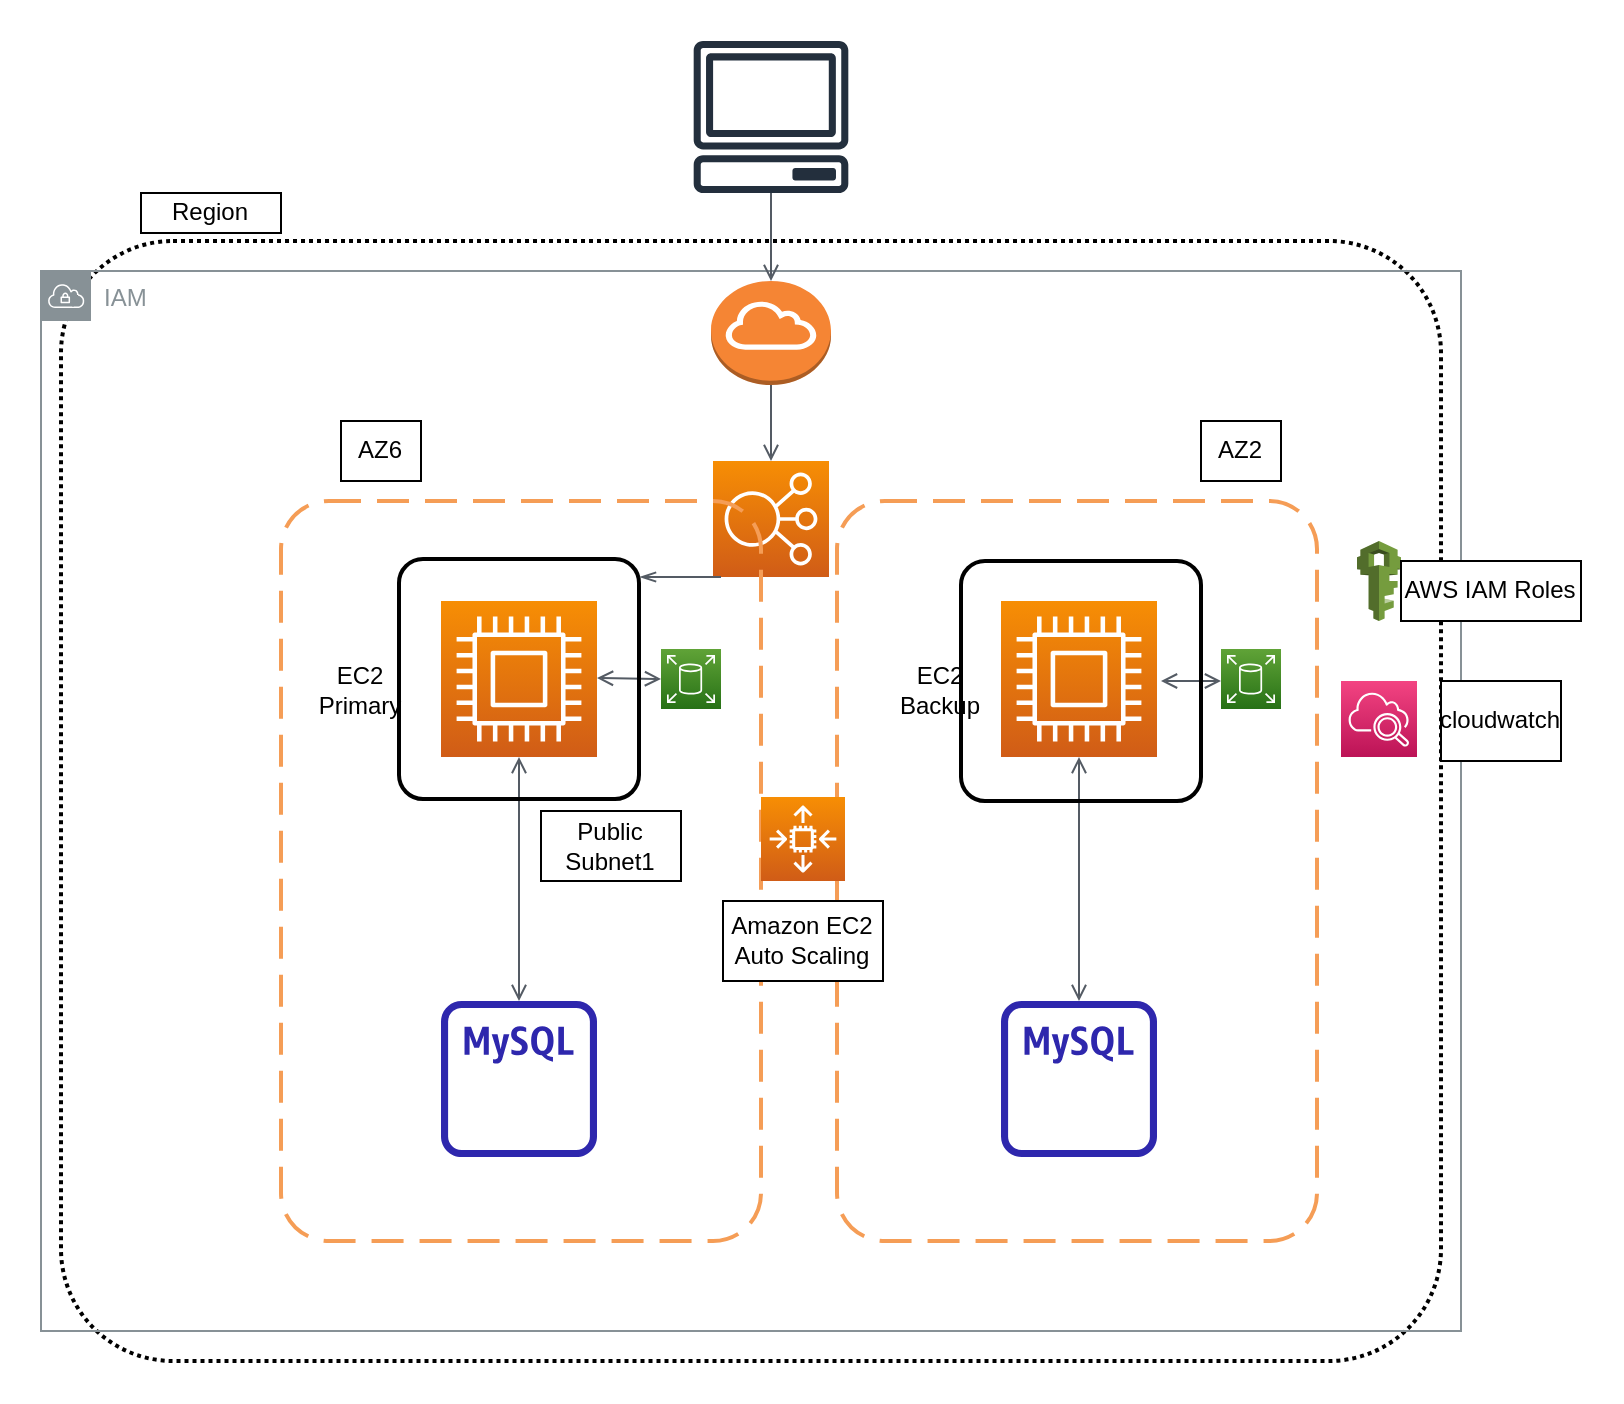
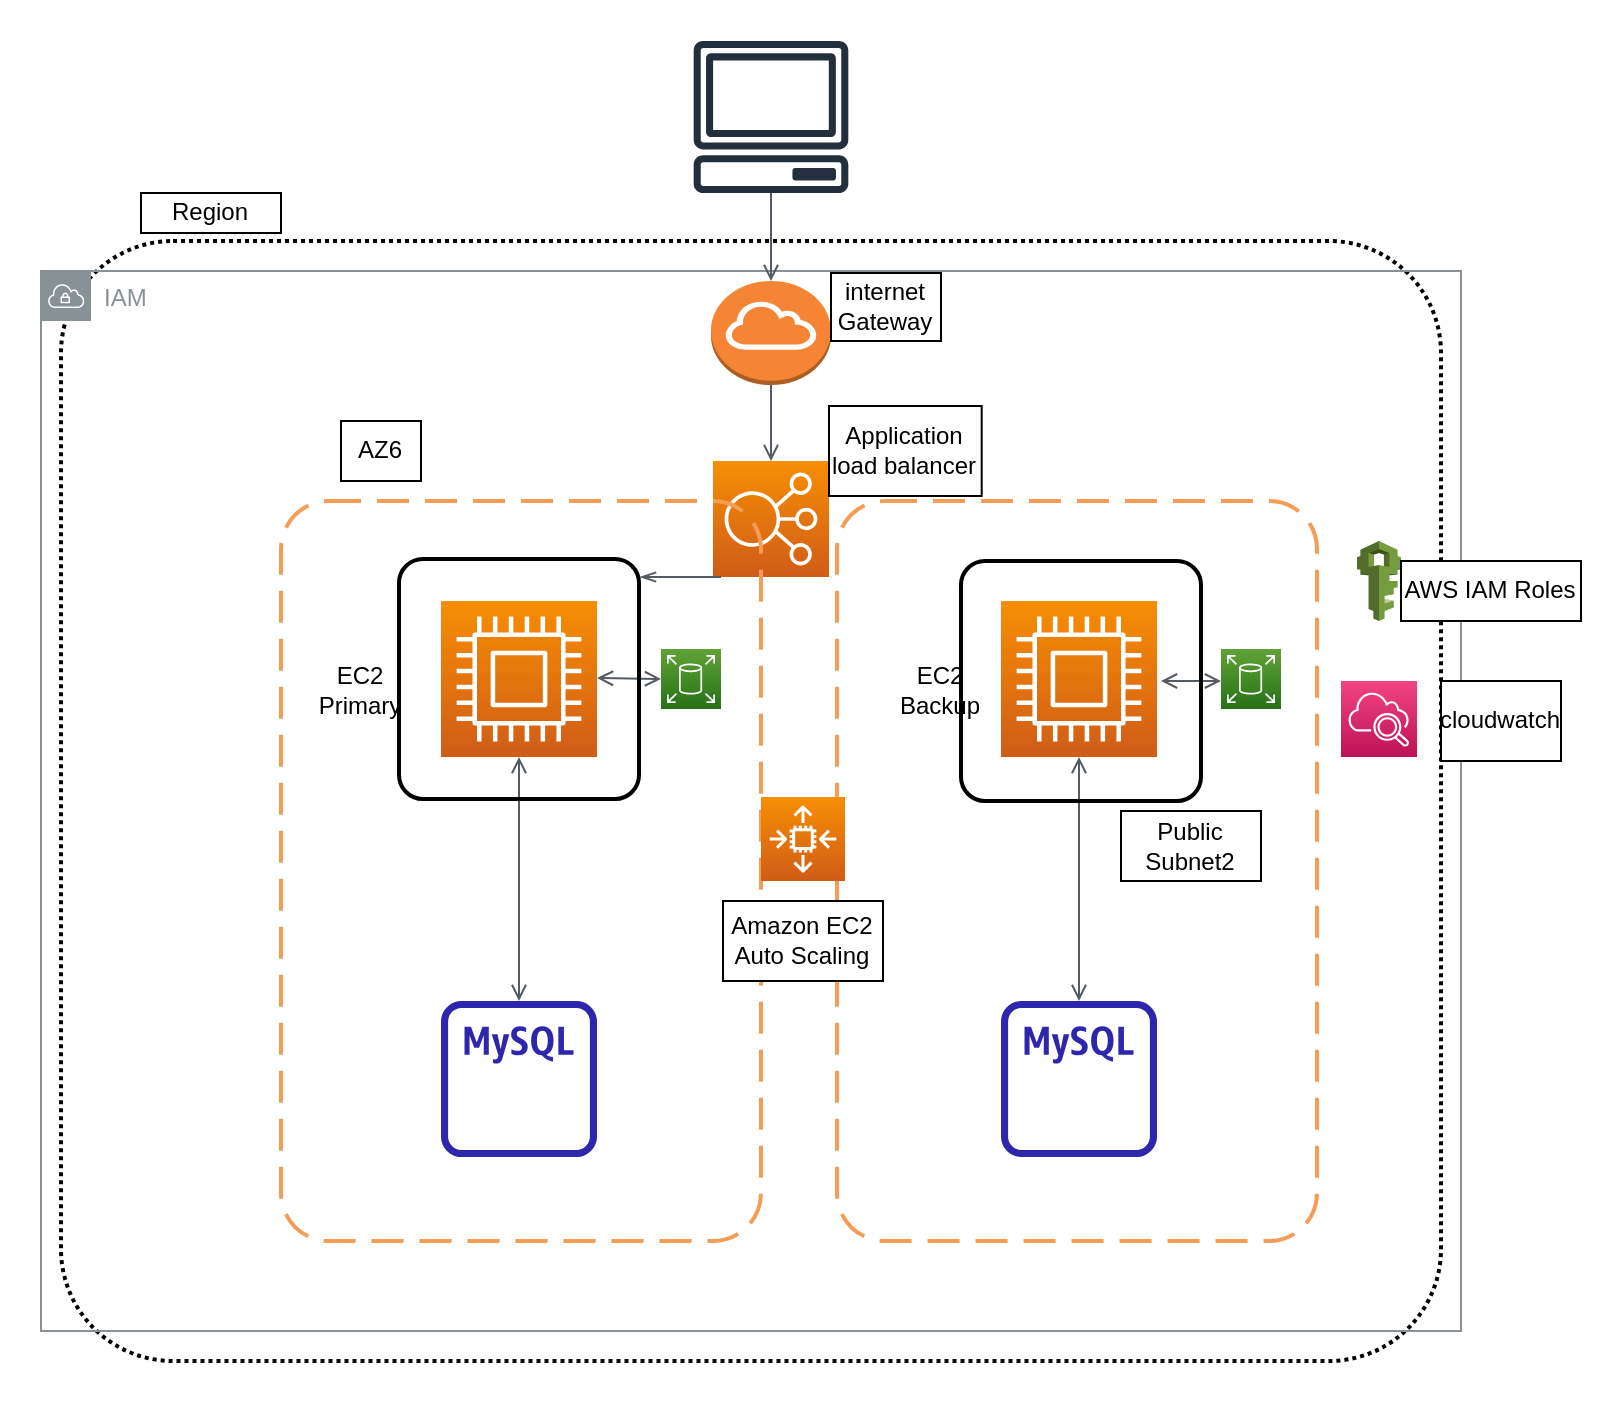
node "internet Gateway": added
node "Application load balancer": added
node "AZ2": removed
node "Public Subnet1": removed
node "Public Subnet2": added
